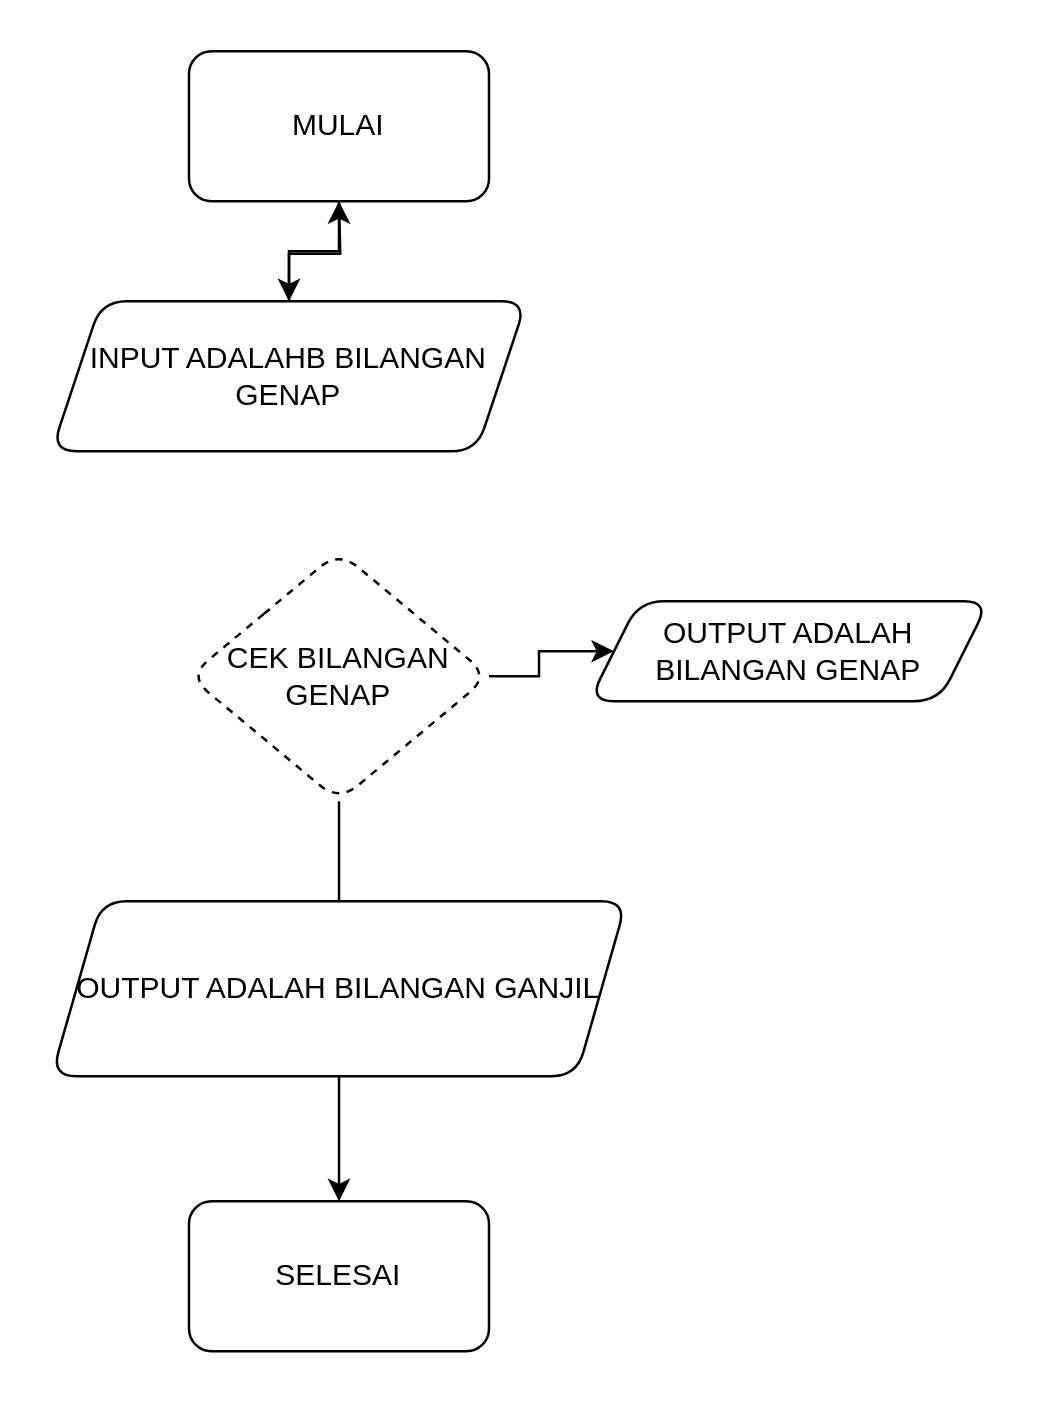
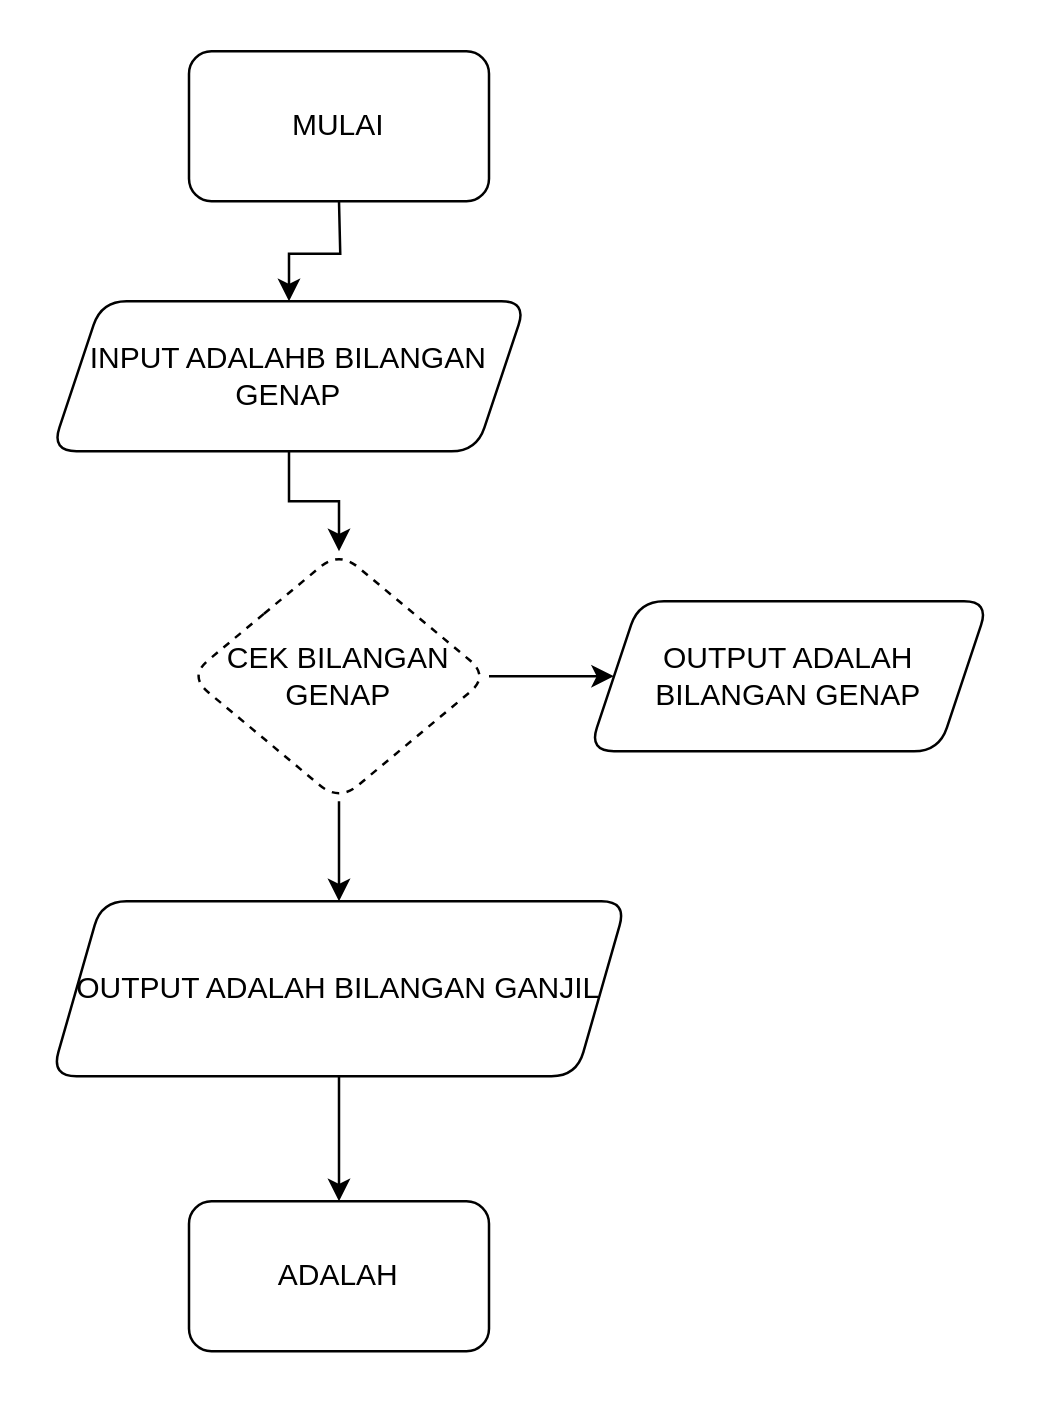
edge "INPUT ADALAHB BILANGAN GENAP" -> "MULAI": now "INPUT ADALAHB BILANGAN GENAP" -> "CEK BILANGAN GENAP"
node "OUTPUT ADALAH BILANGAN GENAP": size 400x100 -> 400x150
edge "CEK BILANGAN GENAP" -- "OUTPUT ADALAH BILANGAN GANJIL": arrowhead none -> classic
node "SELESAI": label "SELESAI" -> "ADALAH"
